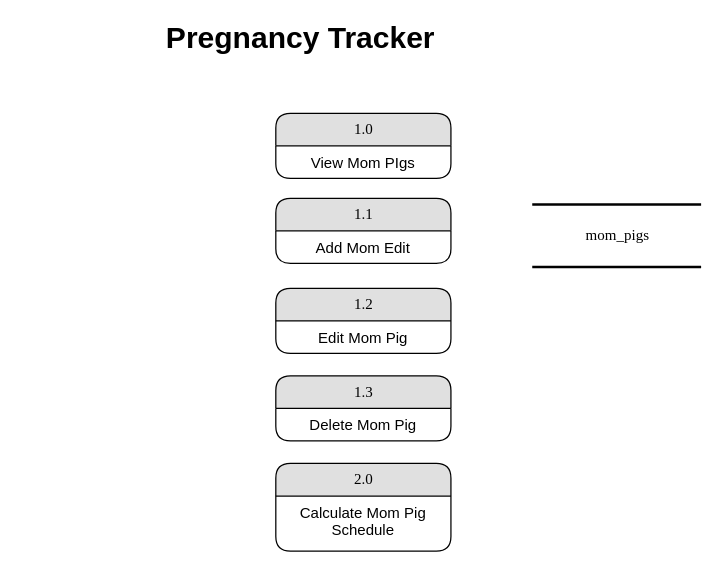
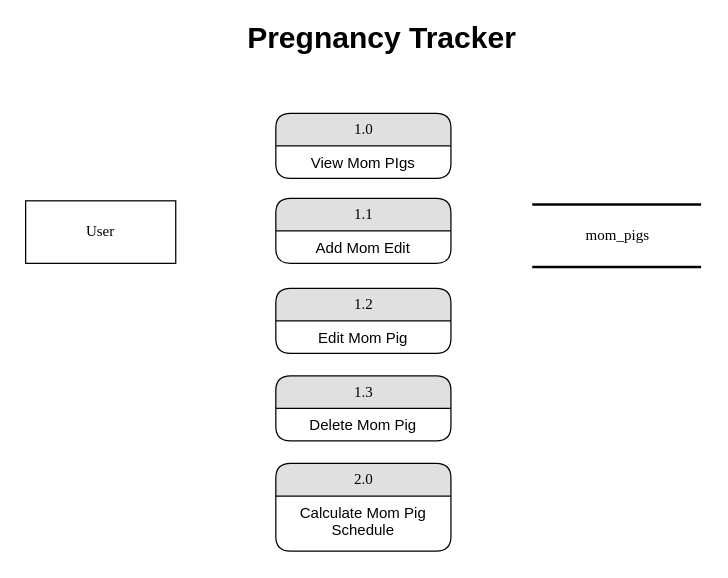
node "Pregnancy Tracker": moved (301, 38) -> (382, 38)
node "User": added
